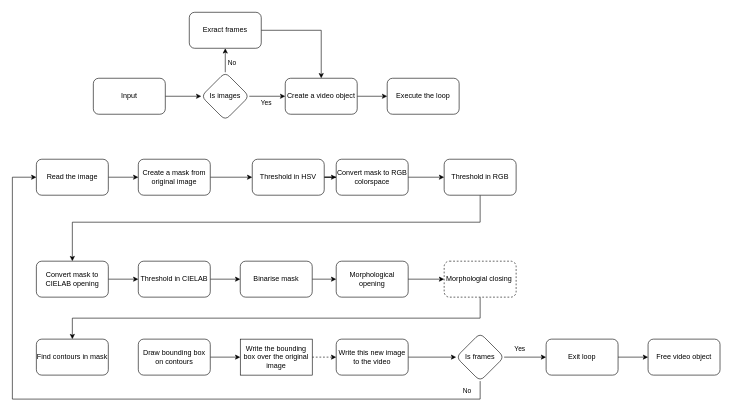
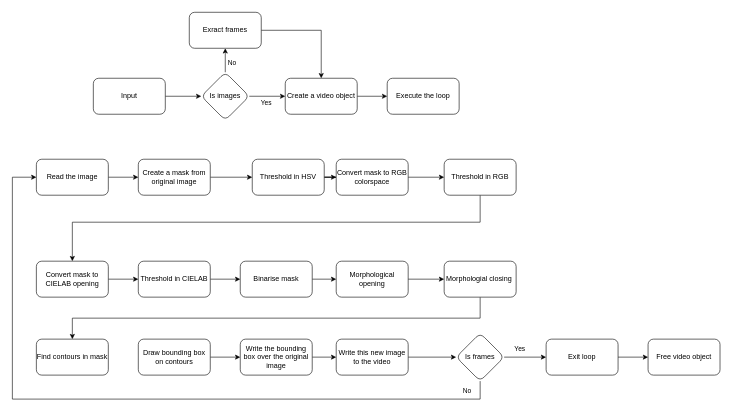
node "Morphologial closing": style dashed -> solid
node "Write the bounding box over the original image": shape rectangle -> rounded rectangle
edge "Write the bounding box over the original image" -> "Write this new image to the video": style dashed -> solid
